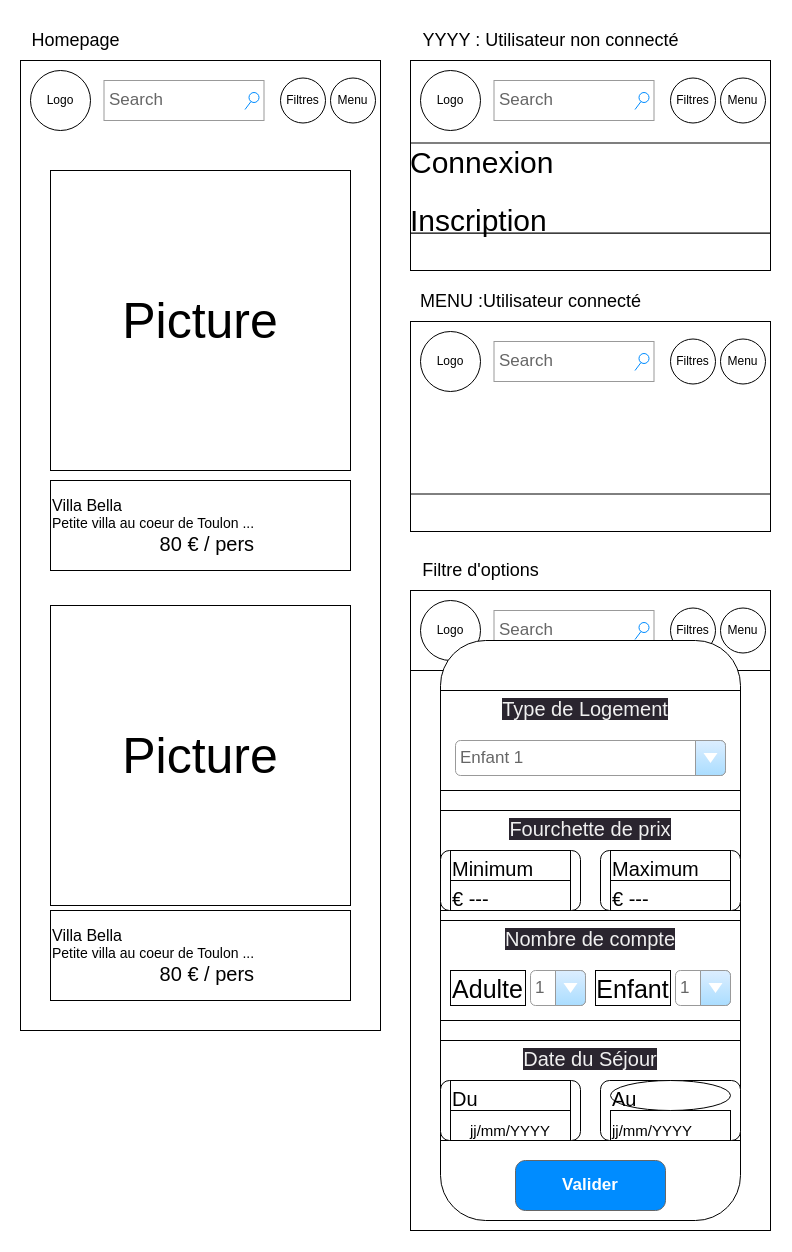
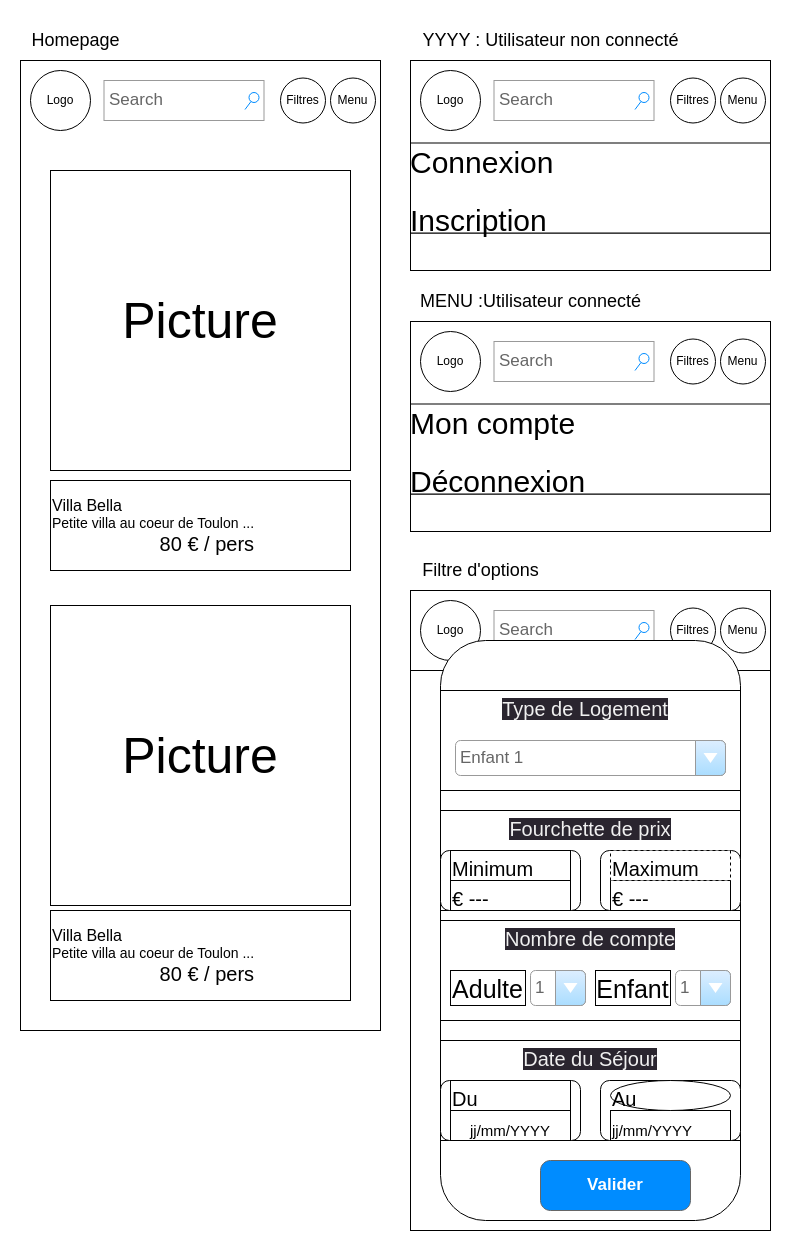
node "Mon compte Déconnexion": added
node "Maximum": style solid -> dashed
node "Valider": moved (591, 1186) -> (616, 1186)
